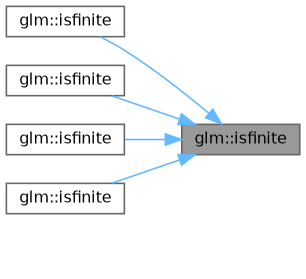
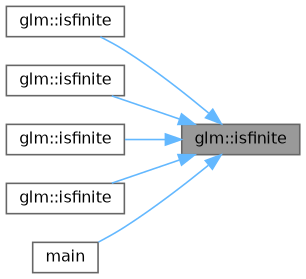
node "main": added
